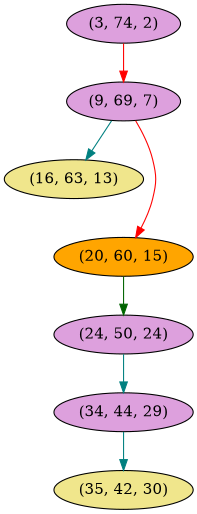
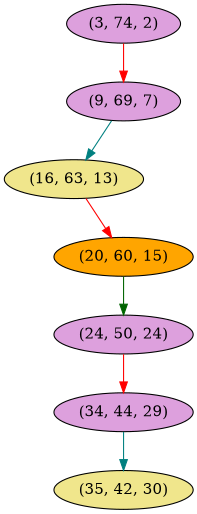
edge "(9, 69, 7)" -> "(20, 60, 15)": now "(16, 63, 13)" -> "(20, 60, 15)"
edge "(24, 50, 24)" -> "(34, 44, 29)": color teal -> red
